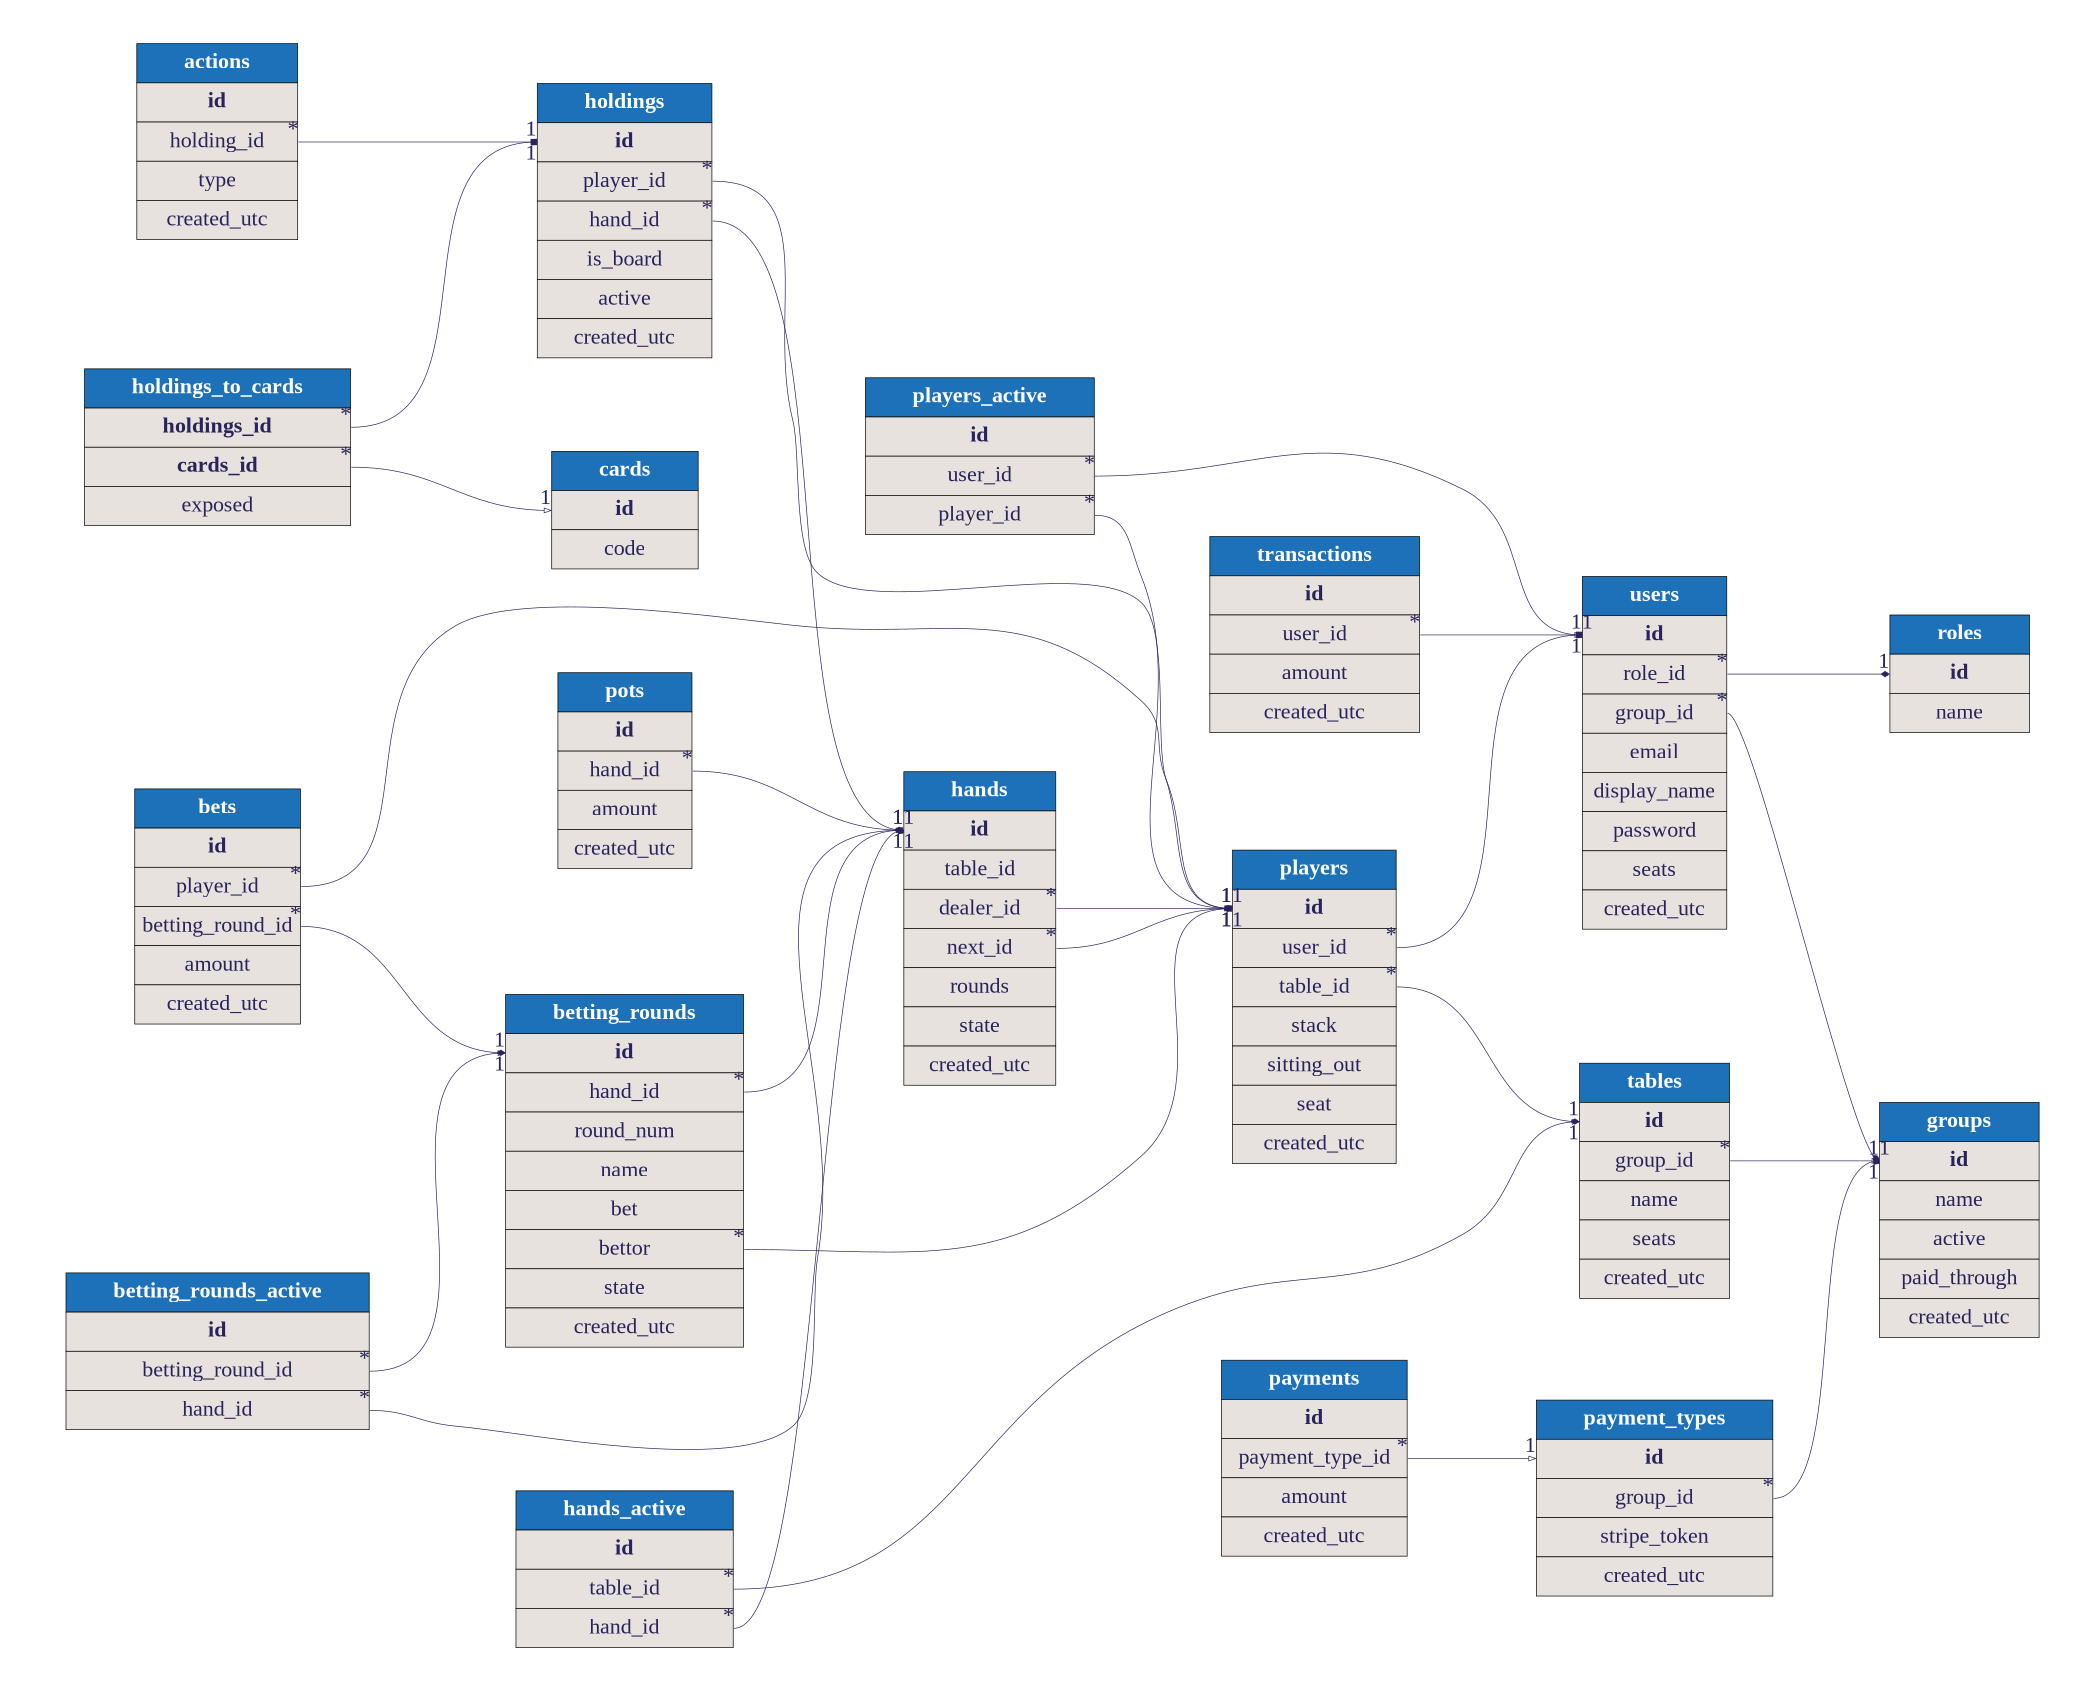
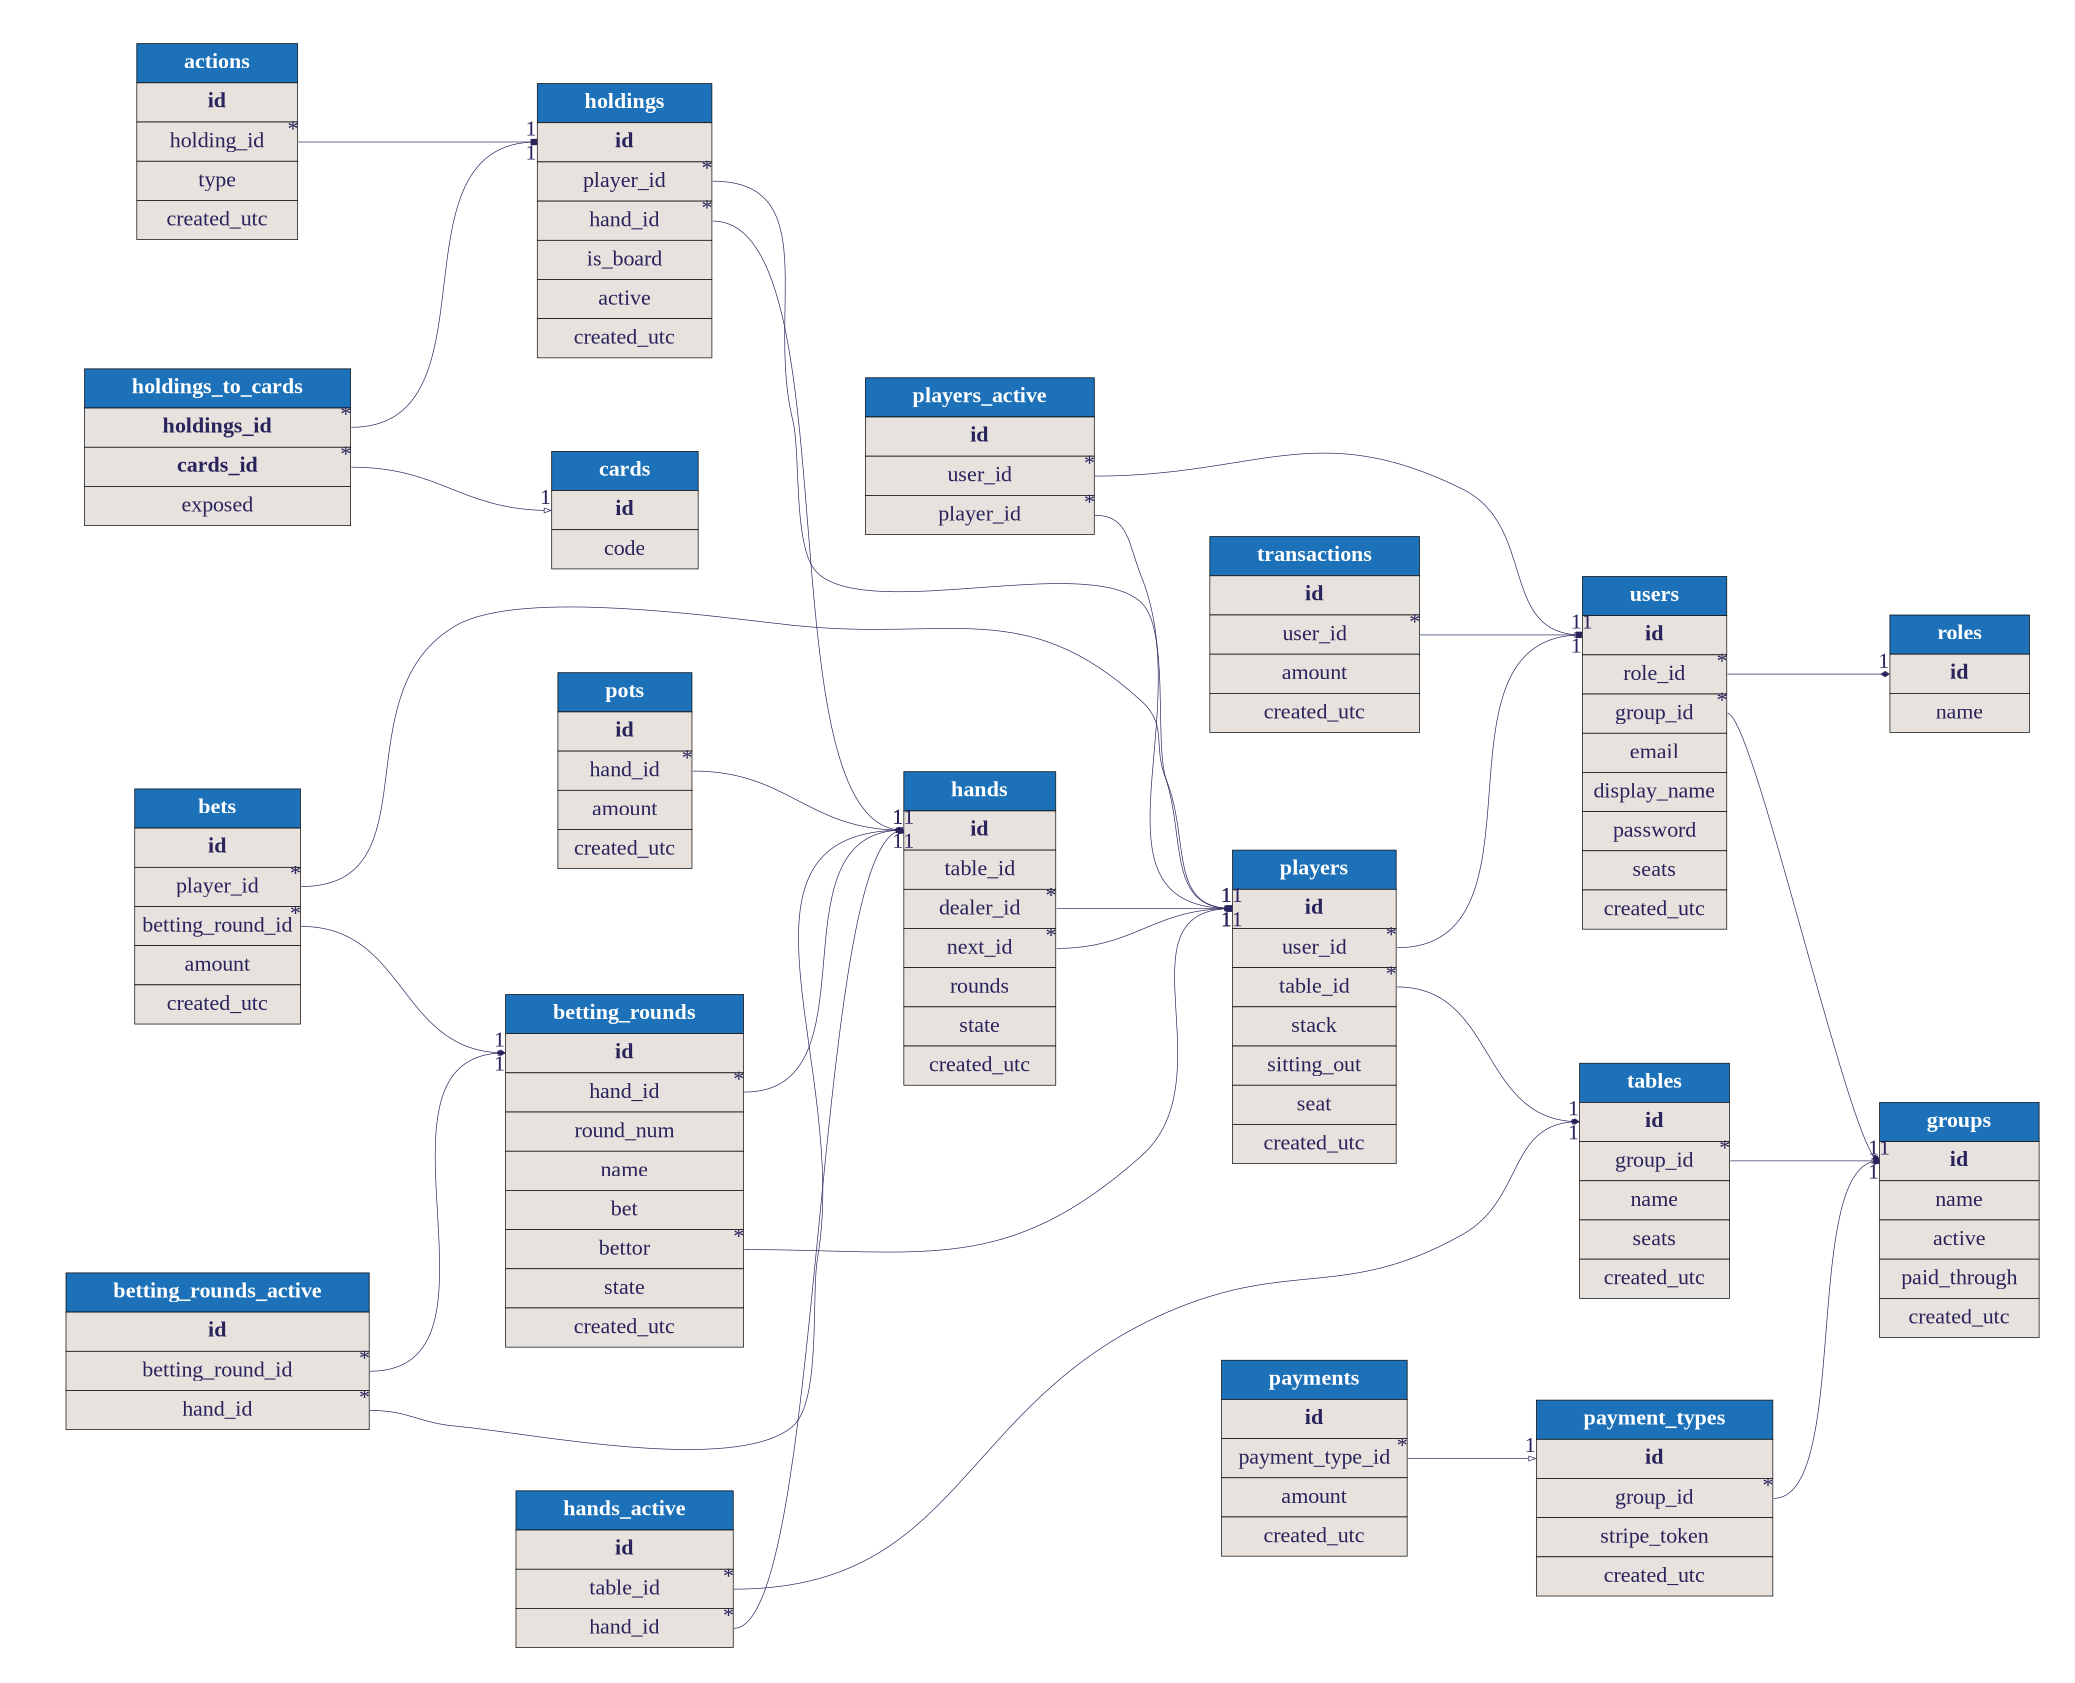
edge "betting_rounds" -> "players": arrowhead diamond -> box
